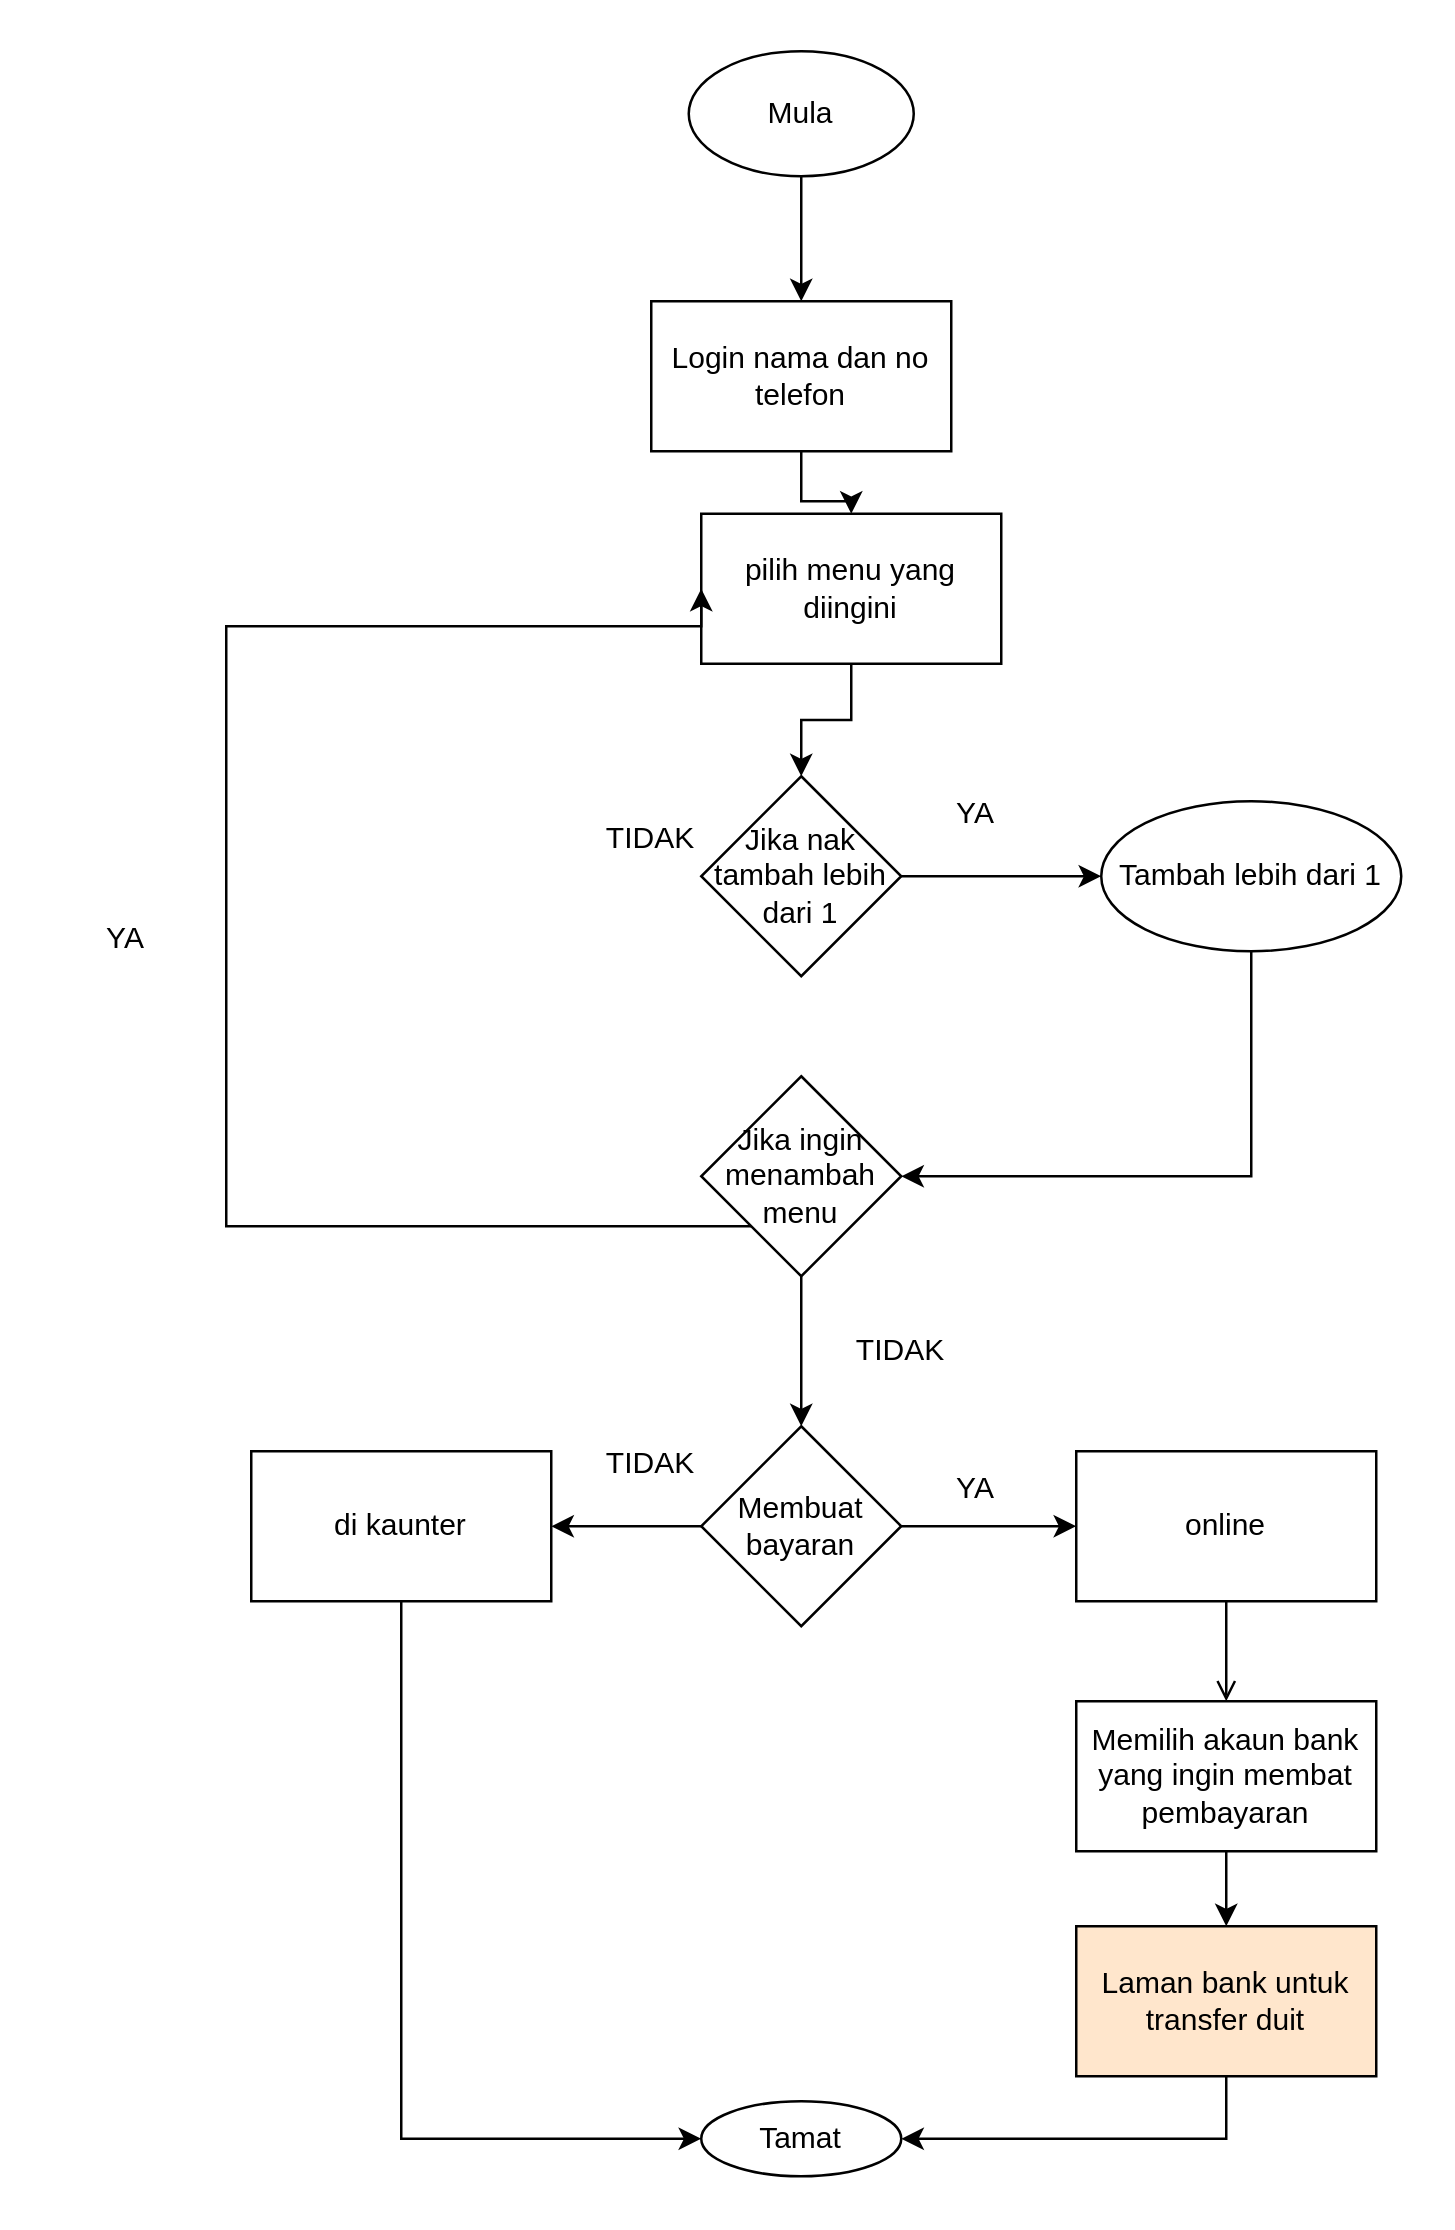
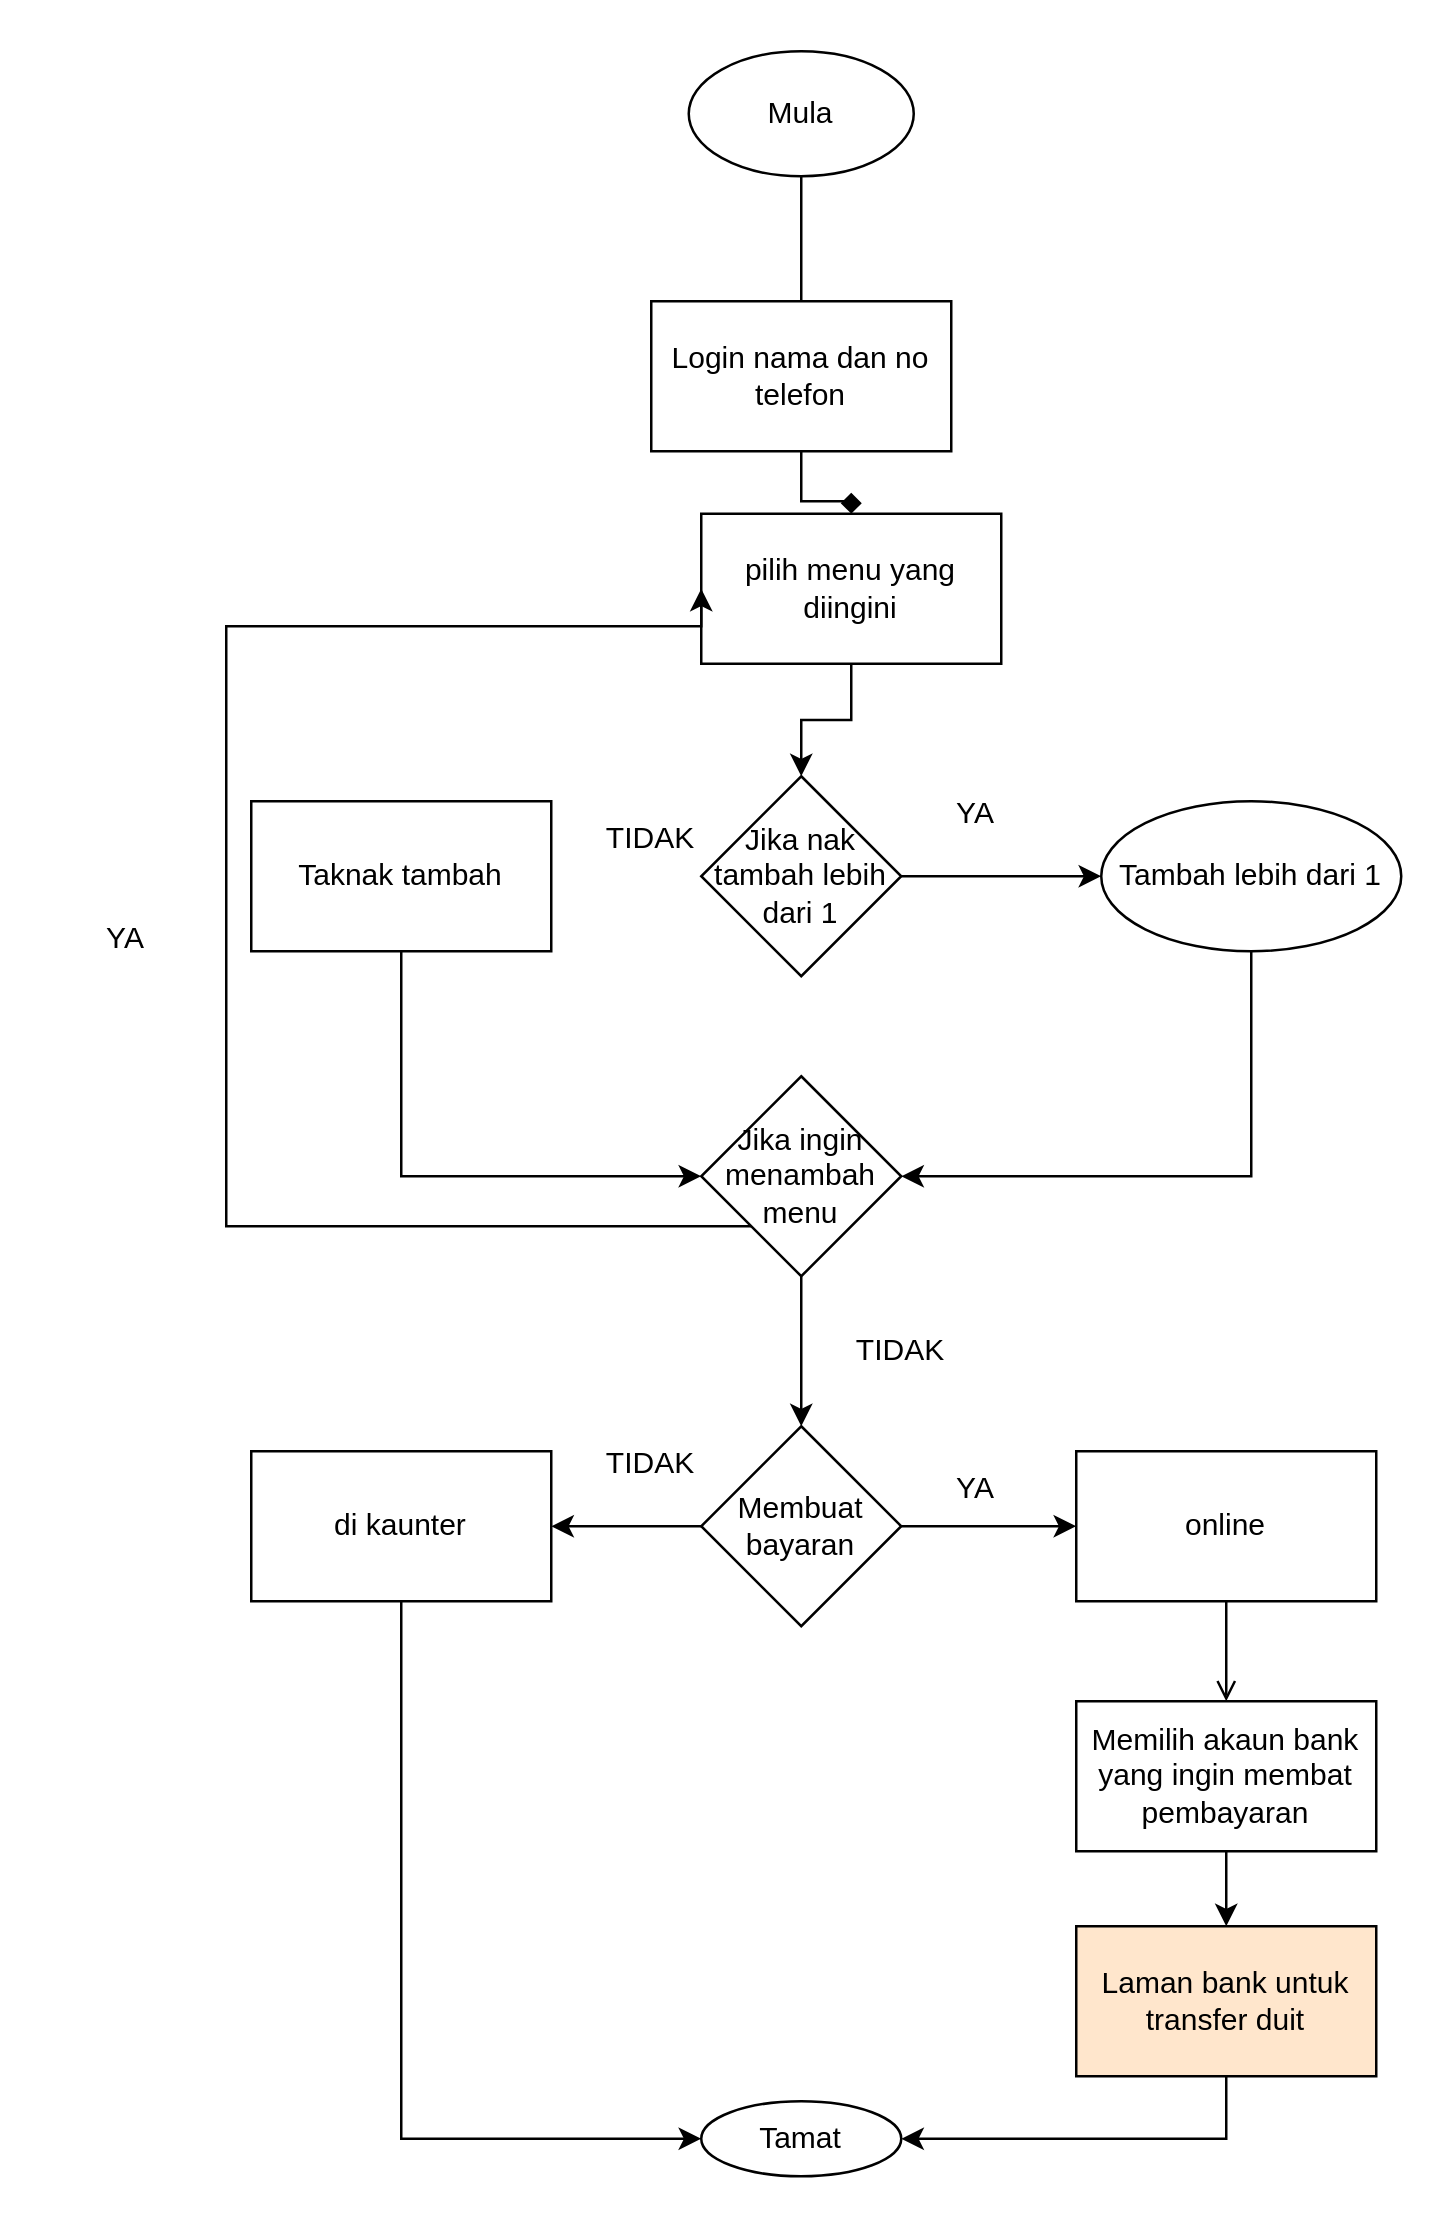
edge "Mula" -> "Login nama dan no telefon": arrowhead classic -> none
edge "Login nama dan no telefon" -> "pilih menu yang diingini": arrowhead classic -> diamond
node "Taknak tambah": added
edge "Taknak tambah" -> "Jika ingin menambah menu": added
